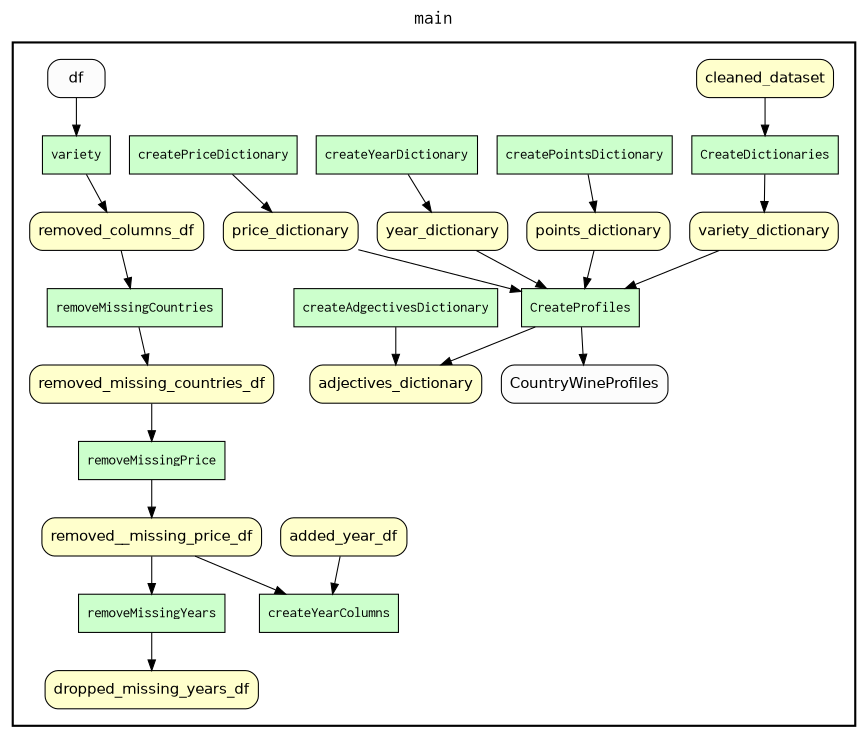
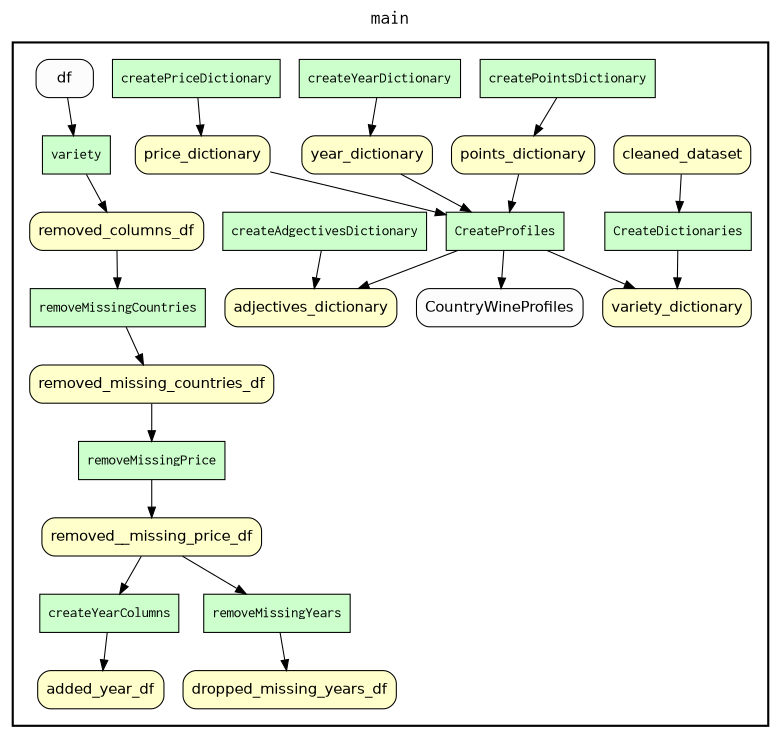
edge "variety_dictionary" -> "CreateProfiles": reversed
edge "added_year_df" -> "createYearColumns": reversed
